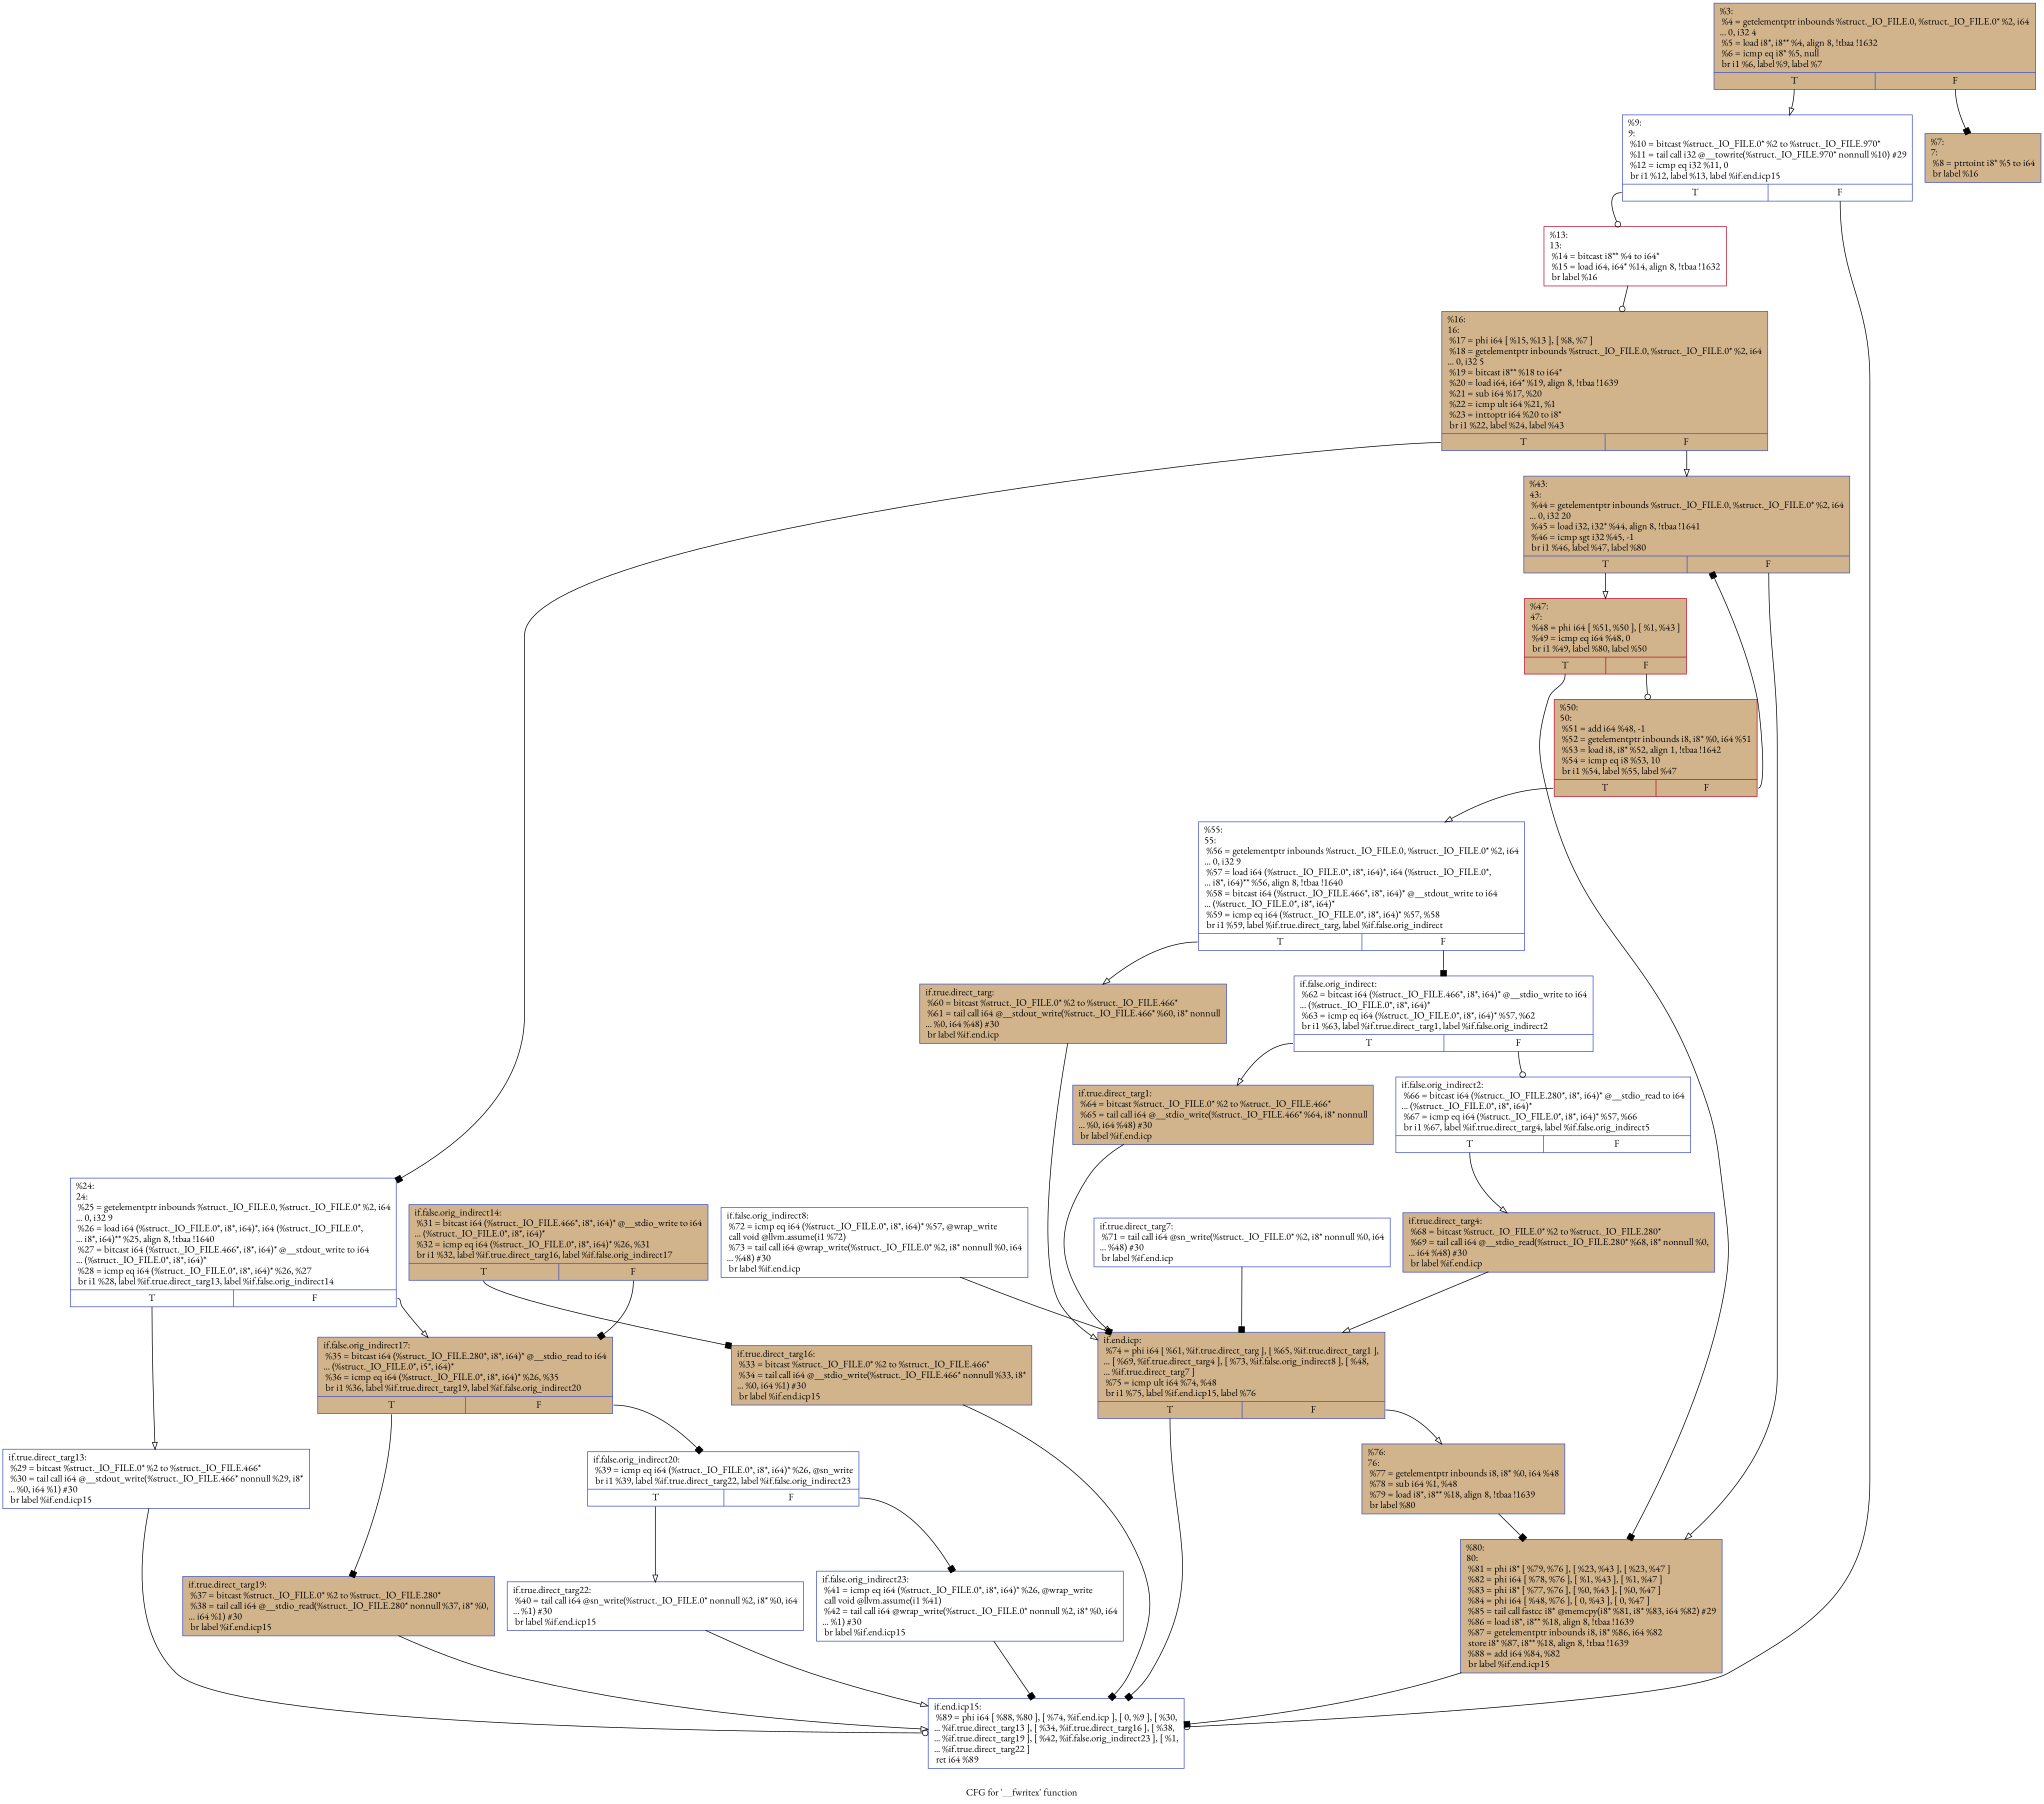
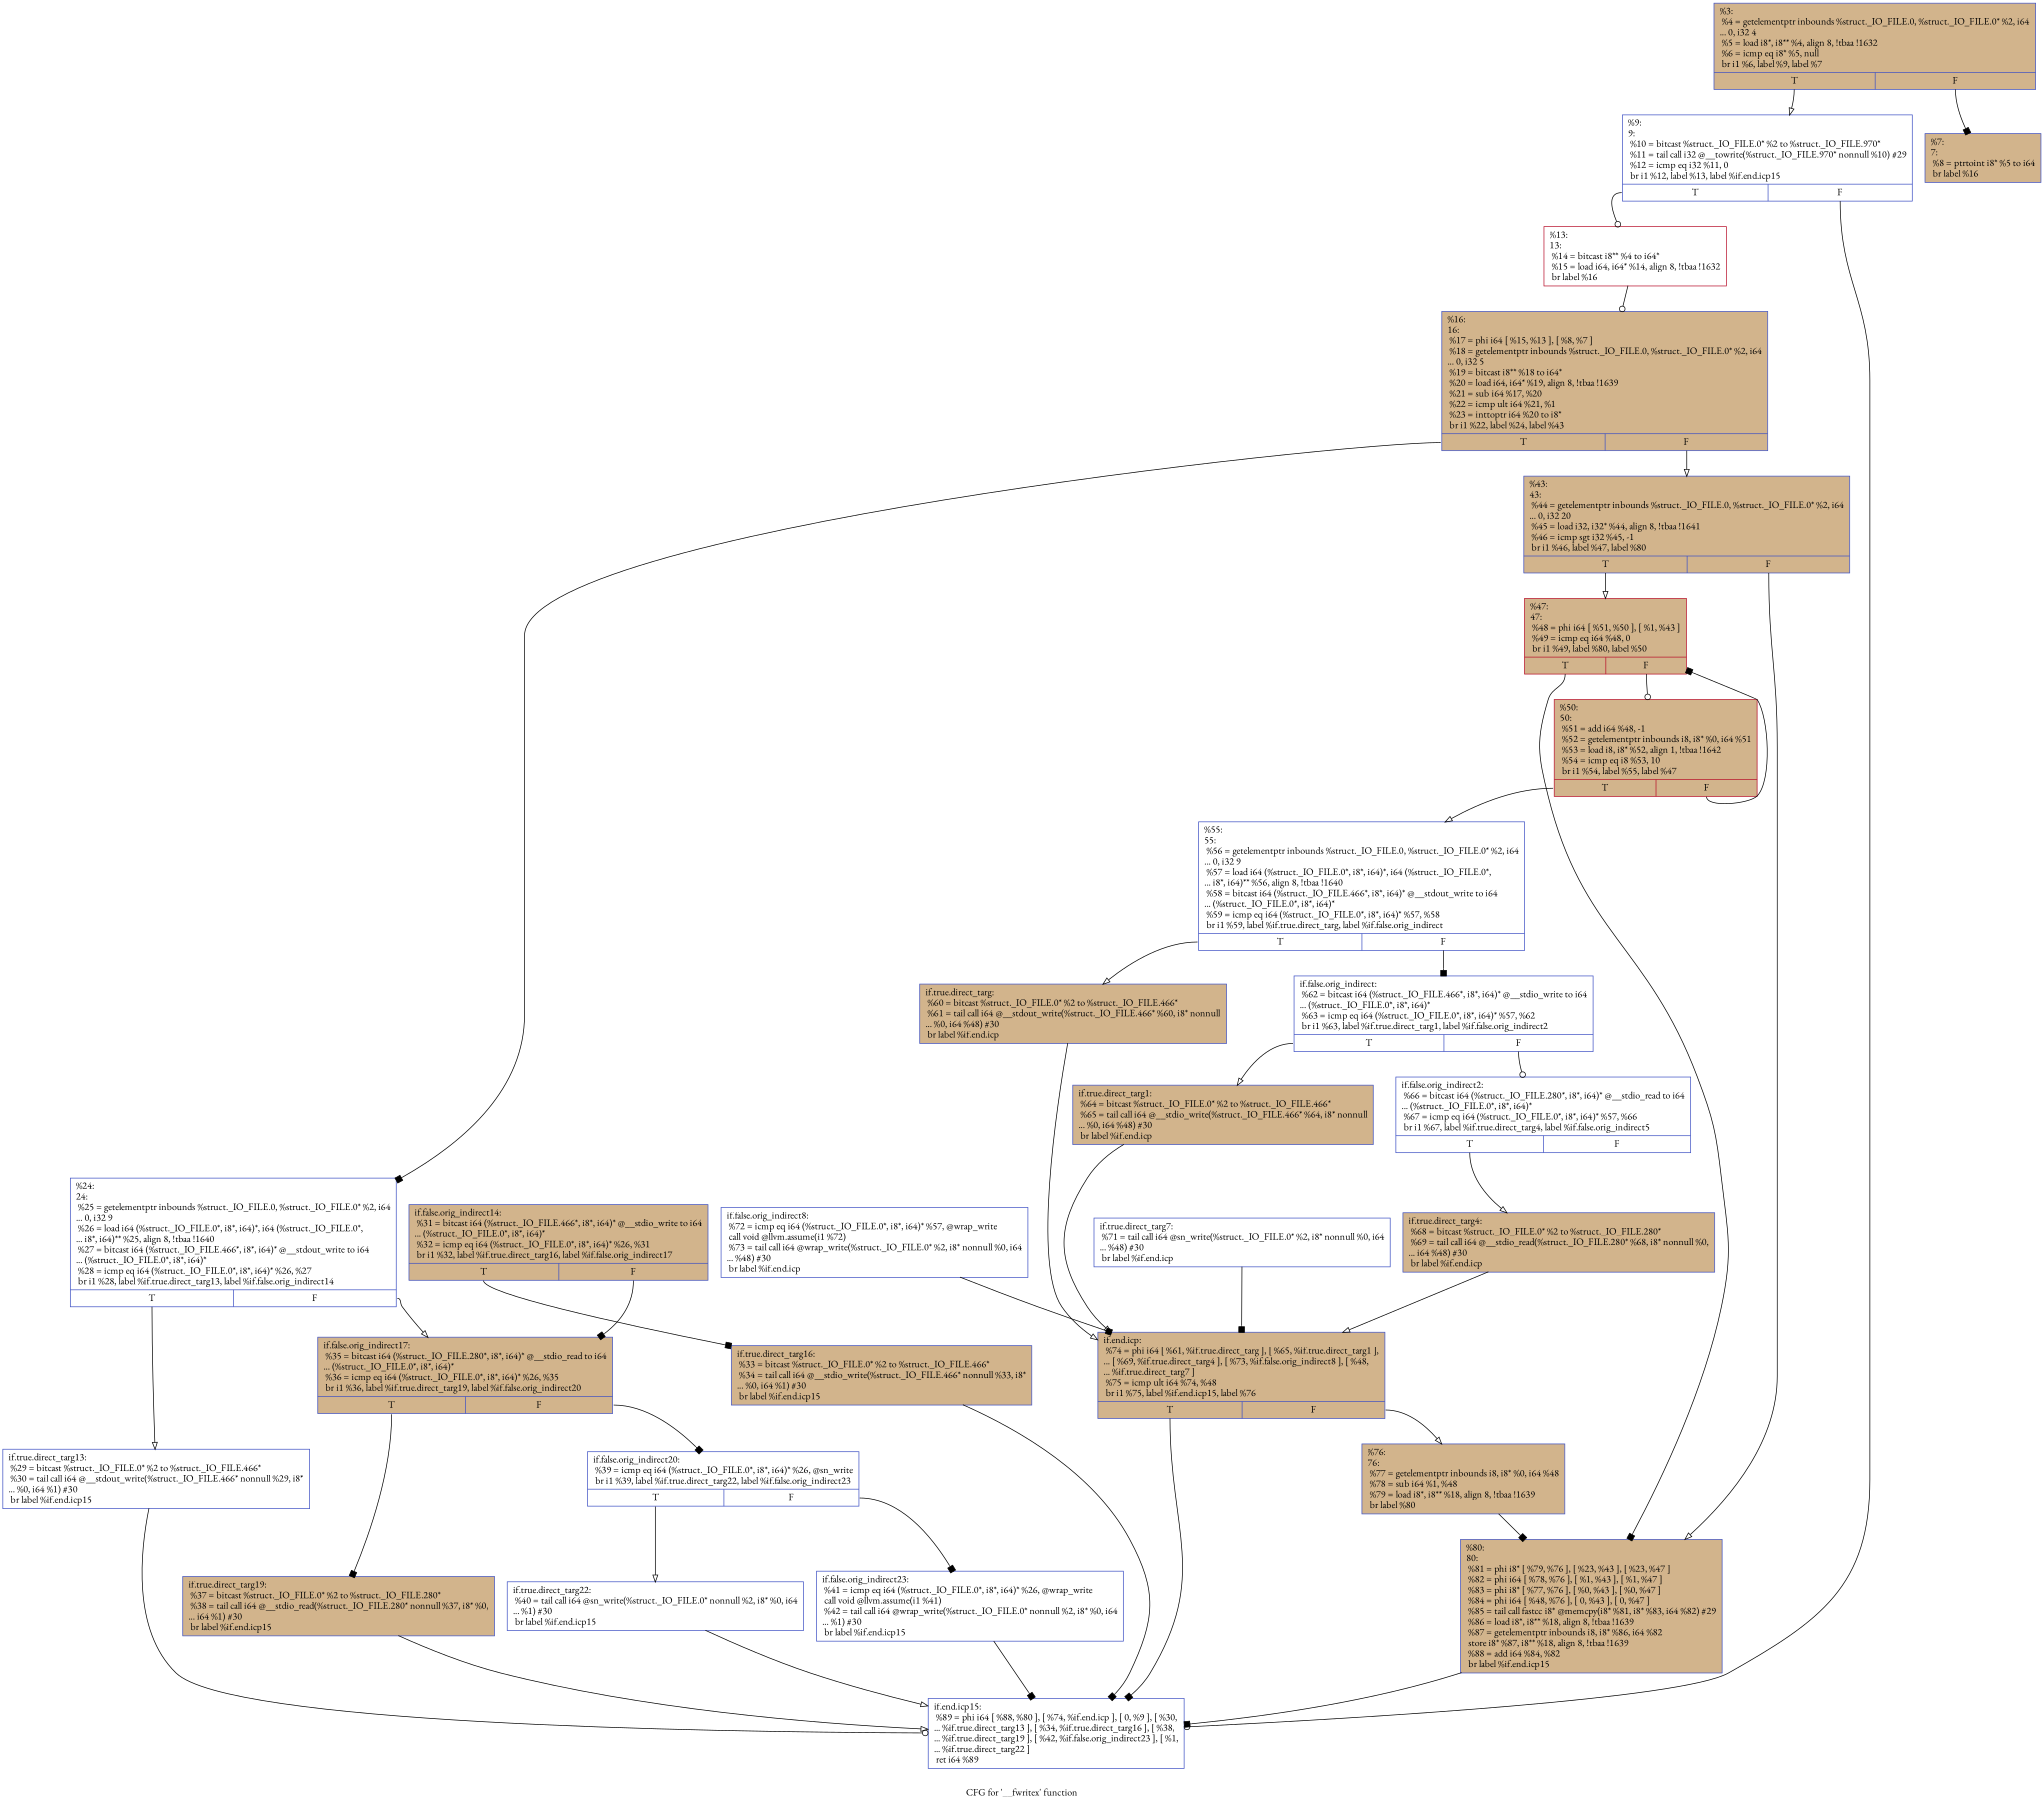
edge "%50:" -> "%43:": now "%50:" -> "%47:"
node "if.false.orig_indirect17:": text "... (%struct._IO_FILE.0*, i5*, i64)*" -> "... (%struct._IO_FILE.0*, i8*, i64)*"
